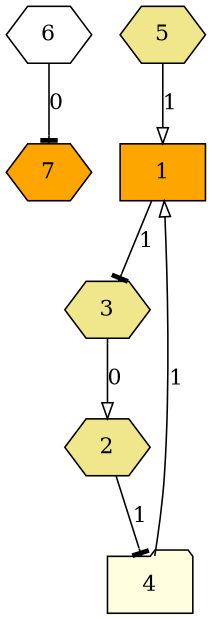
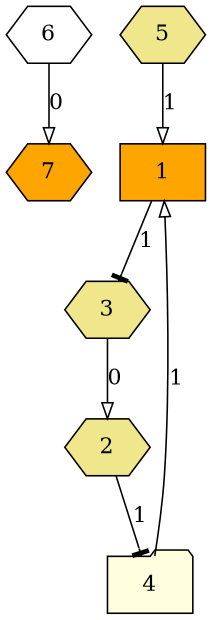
edge "6" -> "7": arrowhead tee -> onormal
